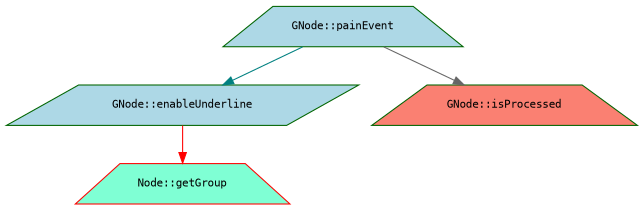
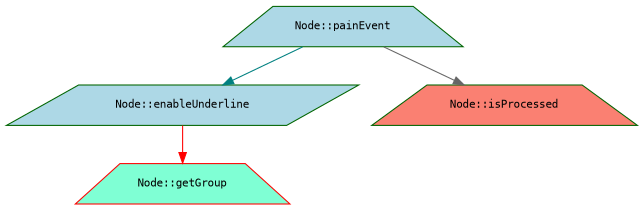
node "GNode::painEvent": label "GNode::painEvent" -> "Node::painEvent"
node "GNode::enableUnderline": label "GNode::enableUnderline" -> "Node::enableUnderline"
node "GNode::isProcessed": label "GNode::isProcessed" -> "Node::isProcessed"
